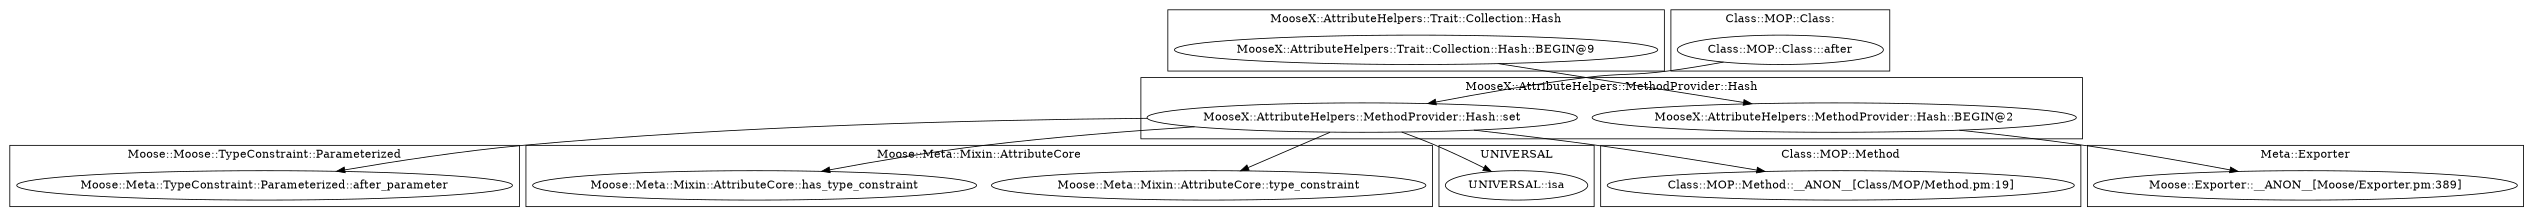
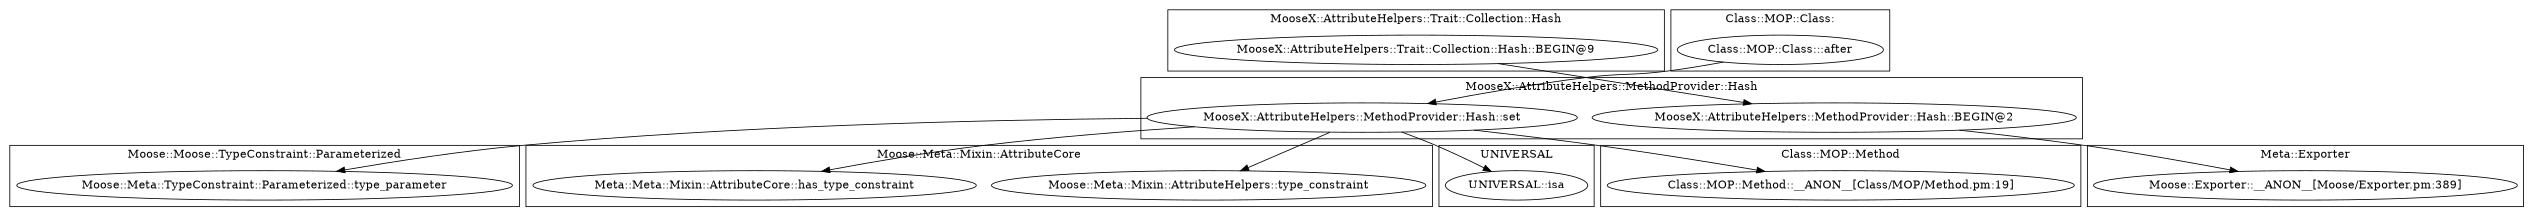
node "Moose::Meta::TypeConstraint::Parameterized::after_parameter": label "Moose::Meta::TypeConstraint::Parameterized::after_parameter" -> "Moose::Meta::TypeConstraint::Parameterized::type_parameter"
node "Moose::Meta::Mixin::AttributeCore::has_type_constraint": label "Moose::Meta::Mixin::AttributeCore::has_type_constraint" -> "Meta::Meta::Mixin::AttributeCore::has_type_constraint"
node "Moose::Meta::Mixin::AttributeCore::type_constraint": label "Moose::Meta::Mixin::AttributeCore::type_constraint" -> "Moose::Meta::Mixin::AttributeHelpers::type_constraint"
